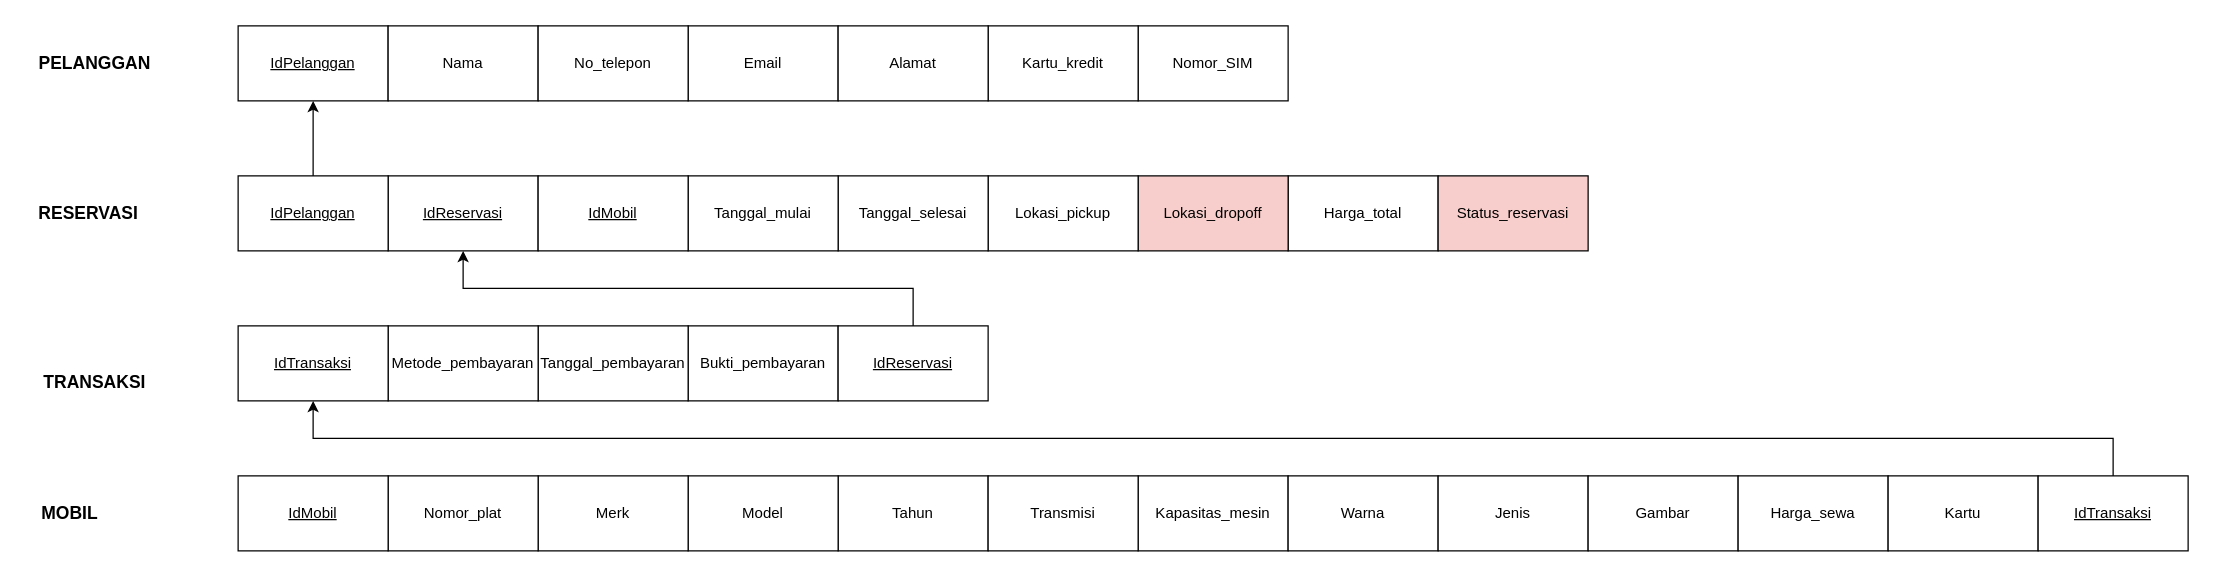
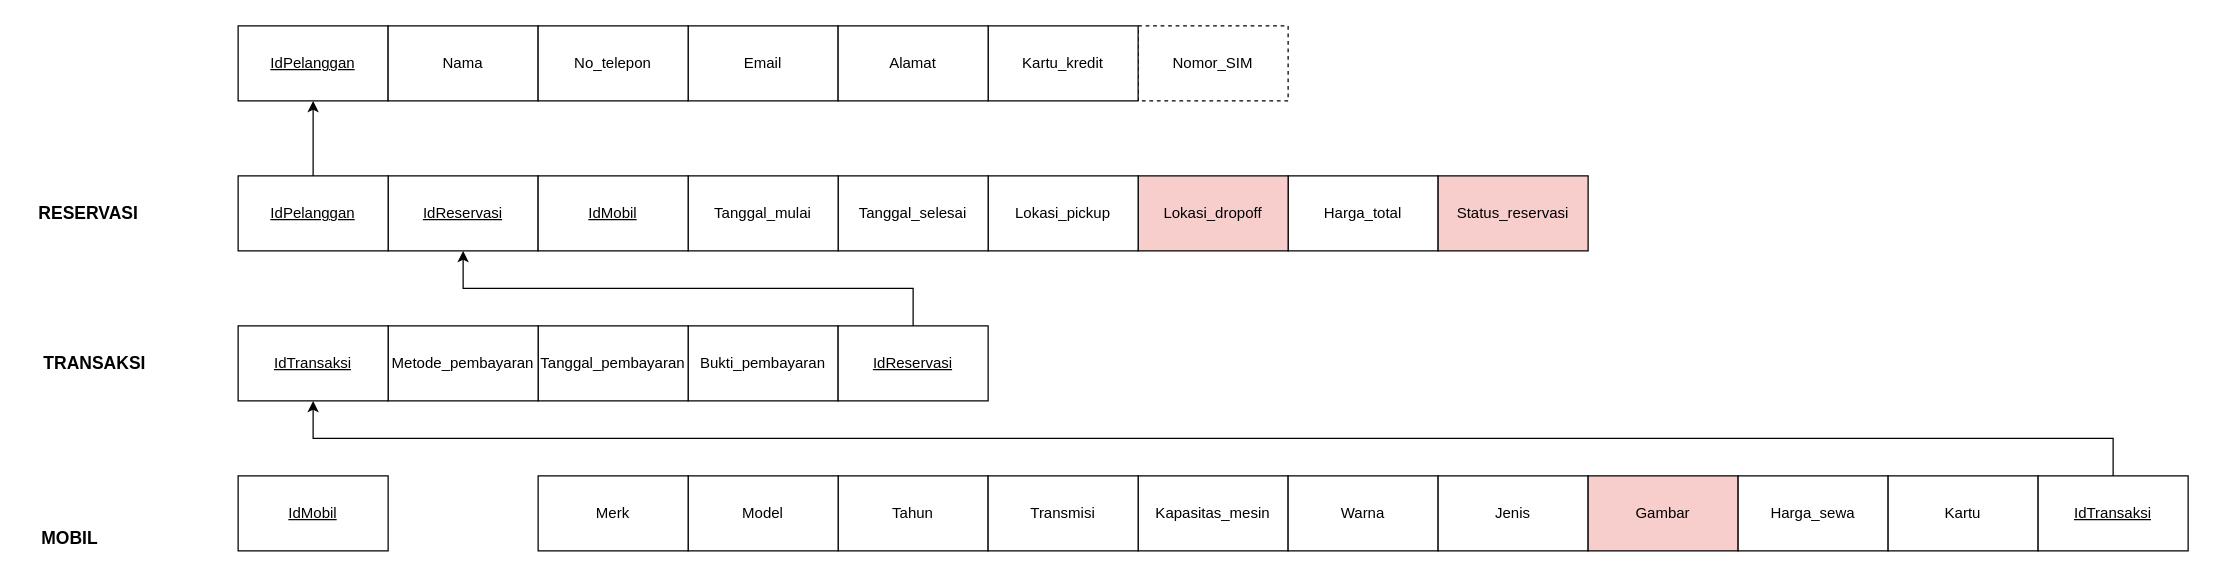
node "PELANGGAN": removed
node "Nomor_SIM": style solid -> dashed
node "TRANSAKSI": moved (94, 382) -> (94, 363)
node "MOBIL": moved (69, 513) -> (69, 538)
node "Nomor_plat": removed
node "Gambar": fillcolor #ffffff -> #f8cecc
